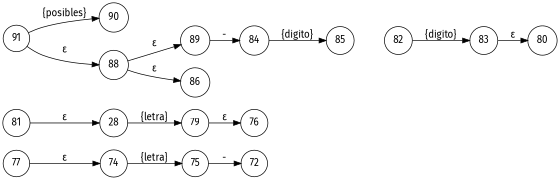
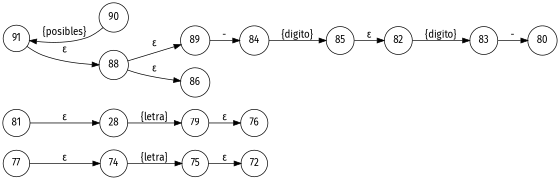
edge "91" -> "90": reversed
edge "83" -> "80": label "ε" -> "-"
edge "85" -> "82": added, label "ε"
edge "75" -> "72": label "-" -> "ε"
